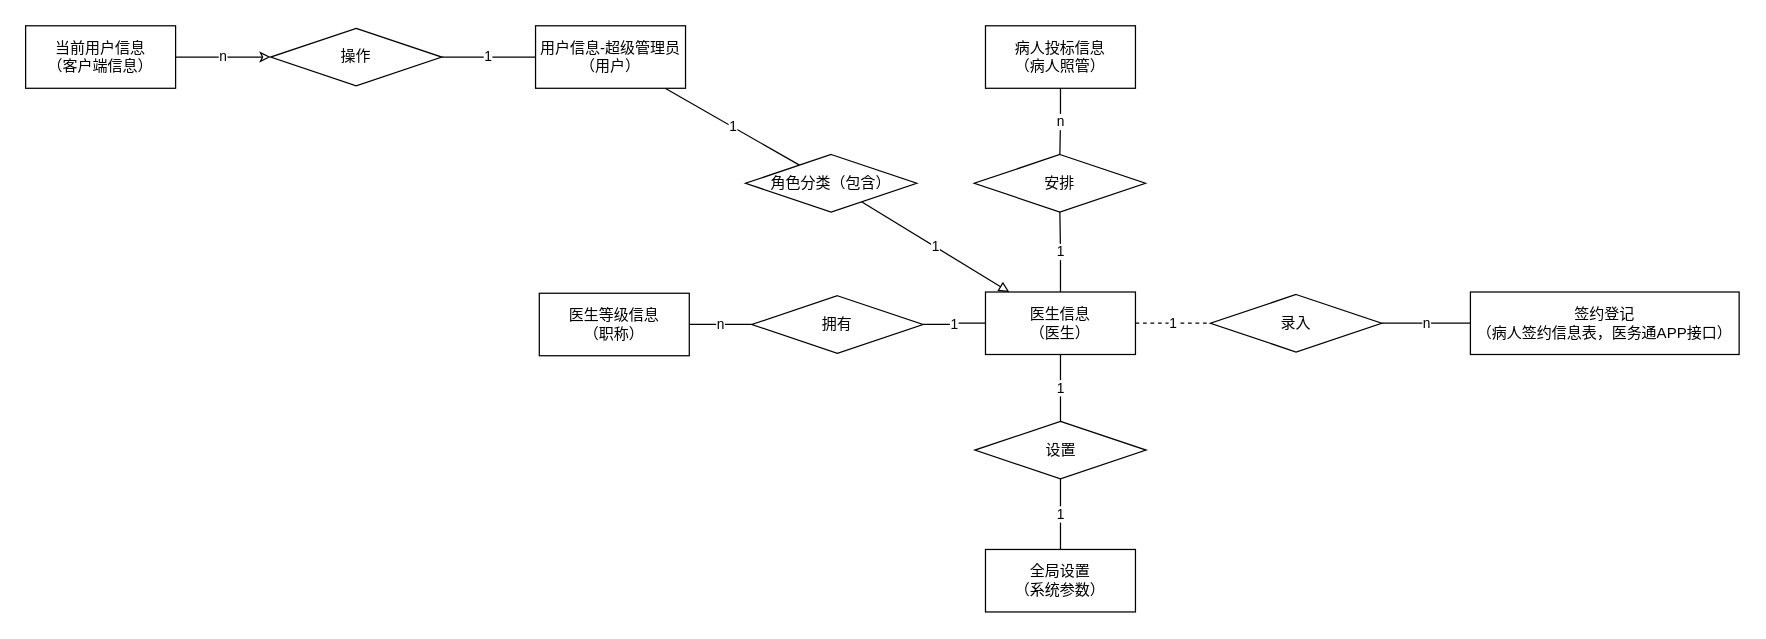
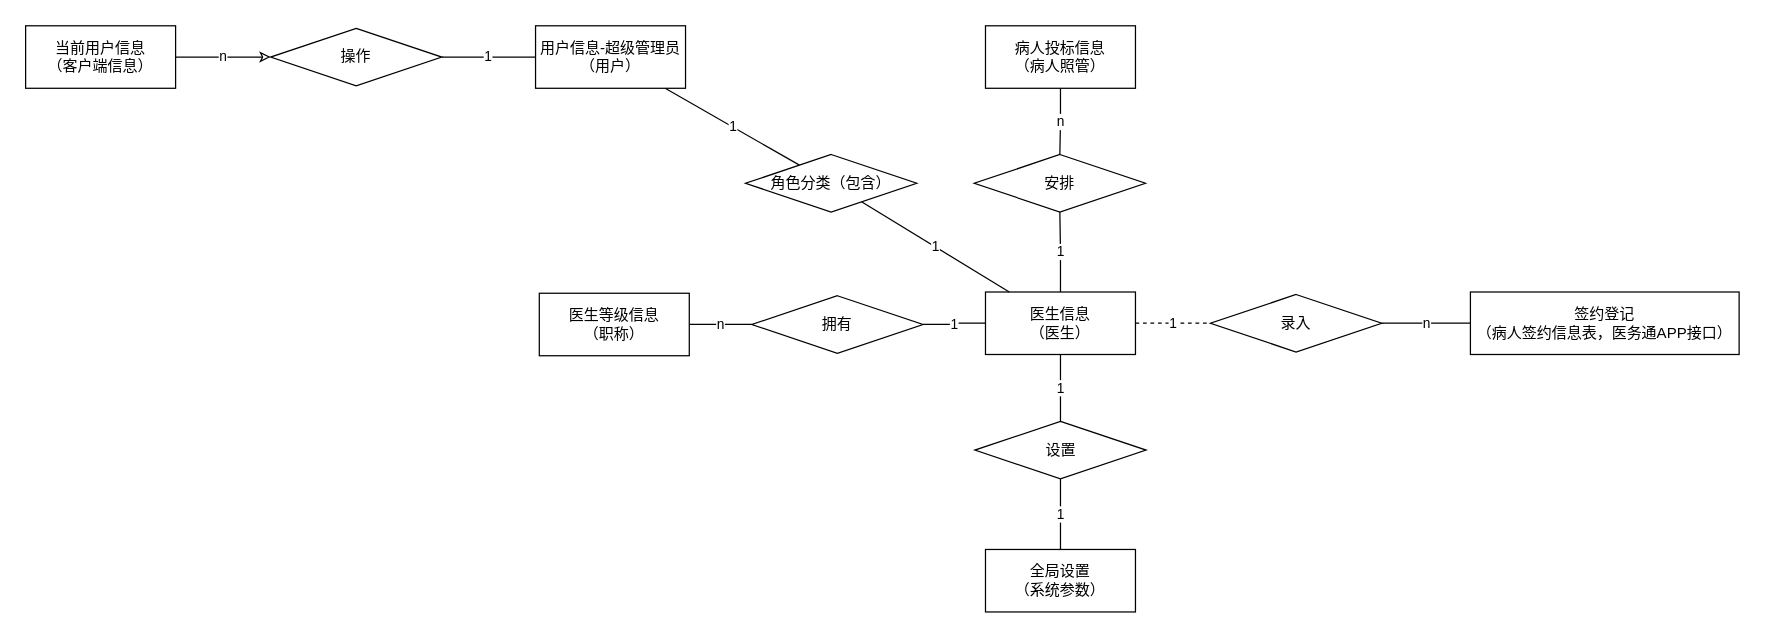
edge "角色分类（包含）" -> "医生信息 （医生）": arrowhead block -> none
